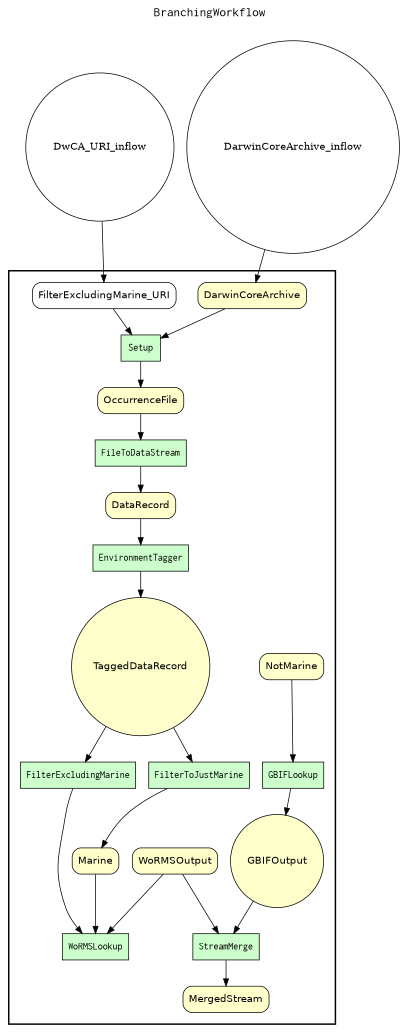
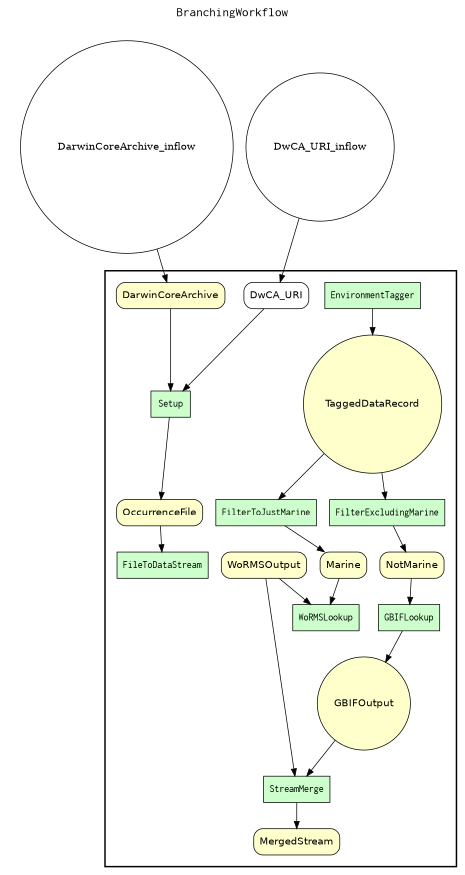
node "FilterExcludingMarine_URI": label "FilterExcludingMarine_URI" -> "DwCA_URI"
node "DataRecord": removed
edge "FilterExcludingMarine" -> "WoRMSLookup": now "FilterExcludingMarine" -> "NotMarine"
